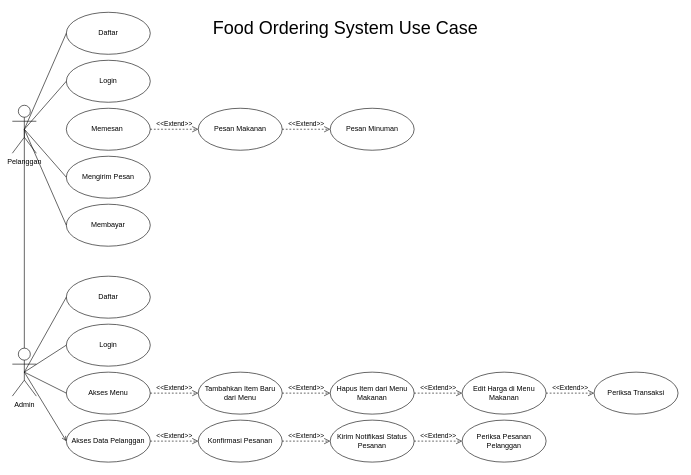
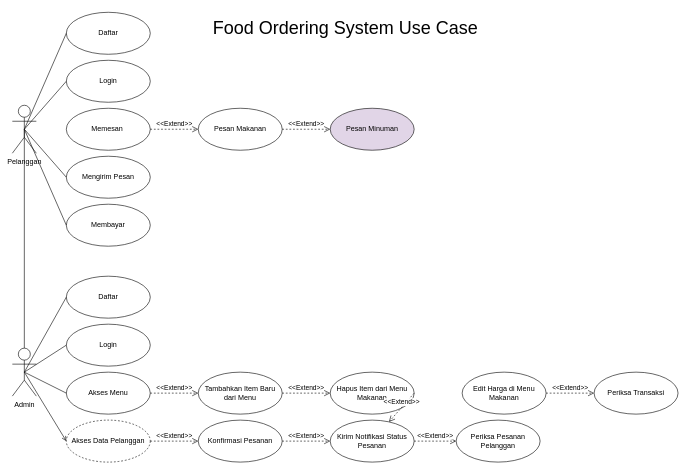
node "Pesan Minuman": fillcolor #ffffff -> #e1d5e7
edge "Hapus Item dari Menu Makanan" -> "Edit Harga di Menu Makanan": now "Hapus Item dari Menu Makanan" -> "Kirim Notifikasi Status Pesanan"
node "Akses Data Pelanggan": style solid -> dashed
node "Periksa Pesanan Pelanggan": moved (504, 441) -> (498, 441)
